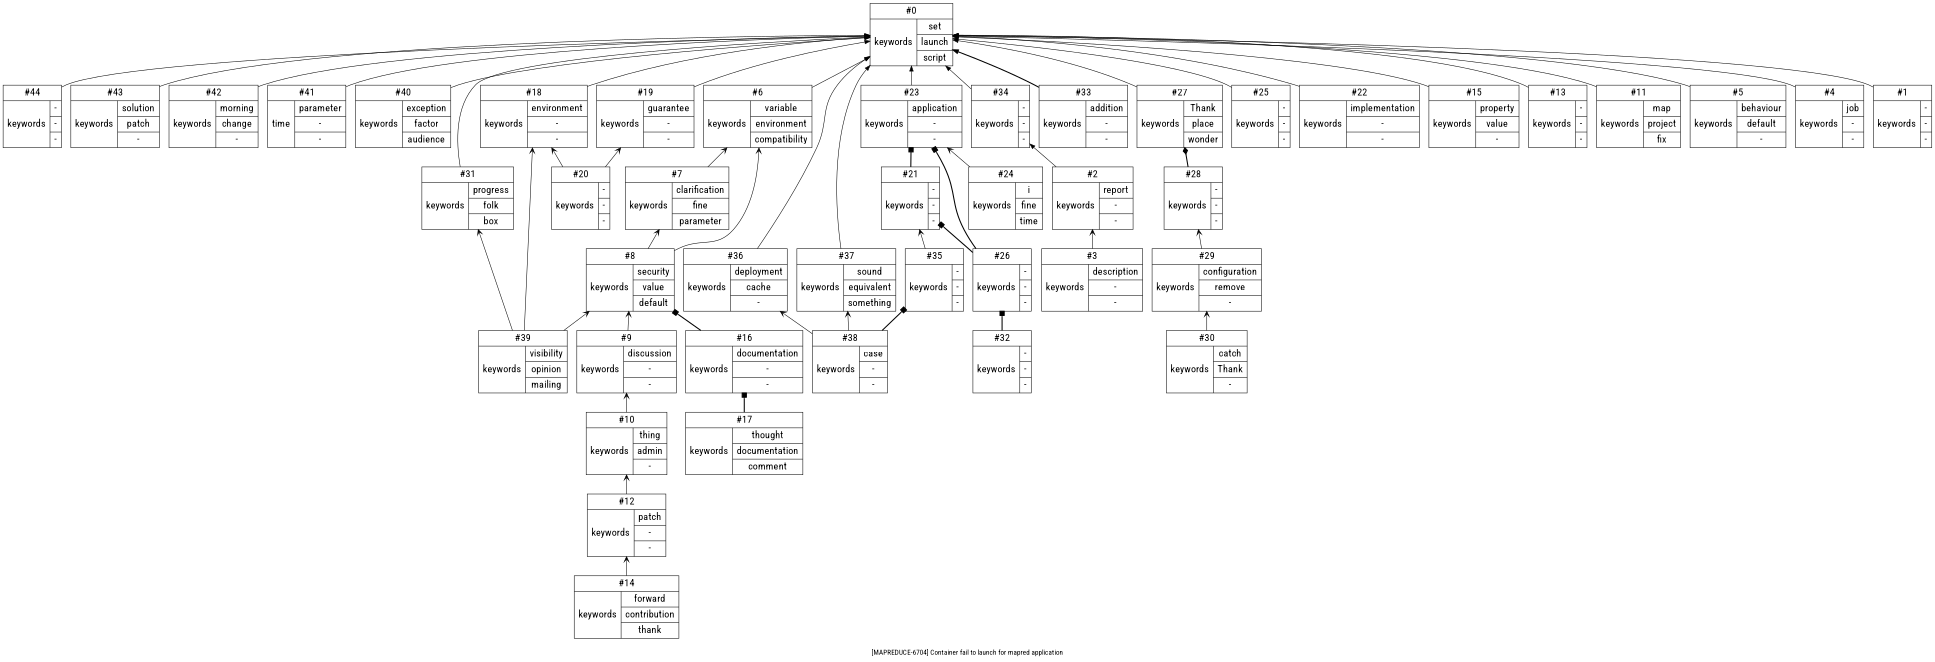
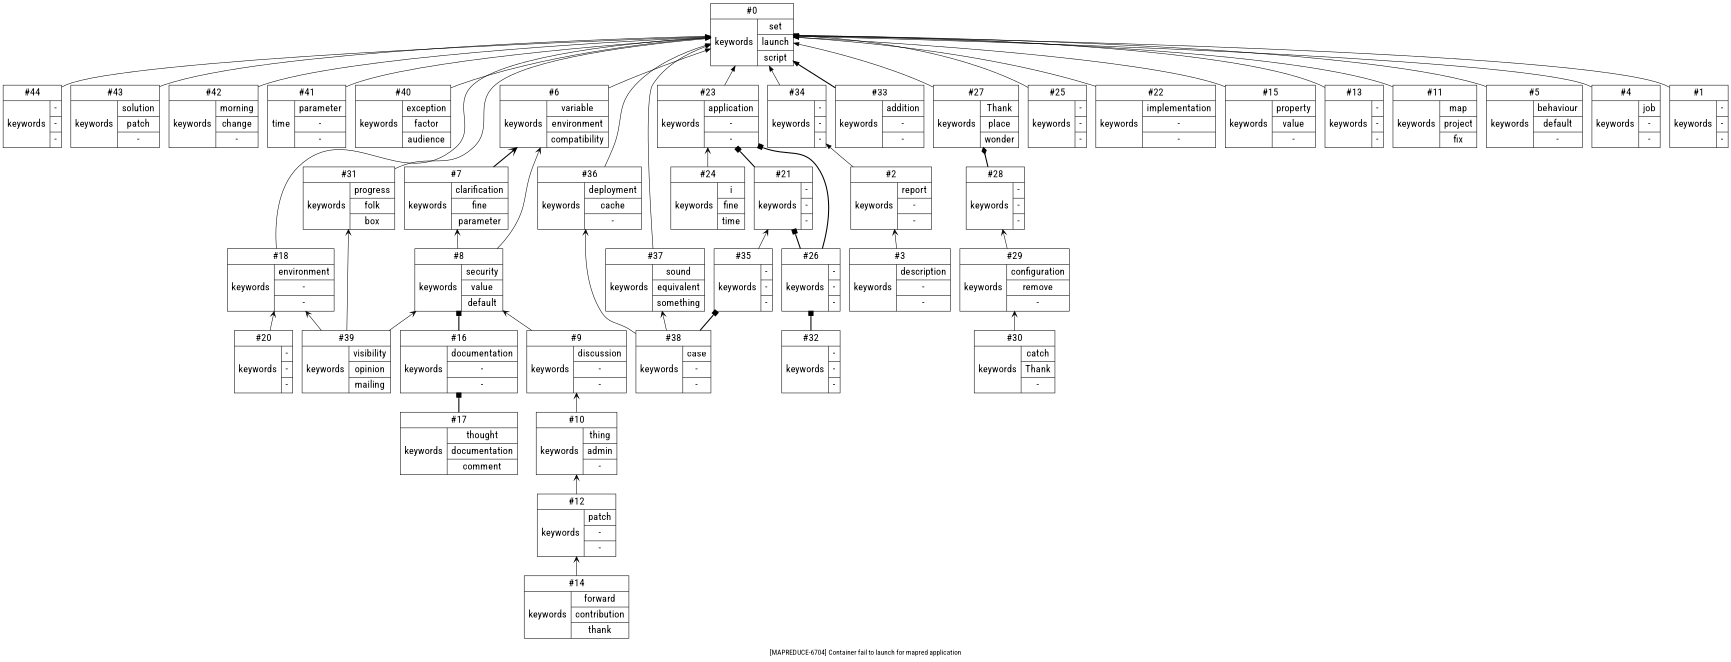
edge "#11" -> "#0": arrowhead normal -> box
node "#19": removed
edge "#7" -> "#6": style solid -> bold
